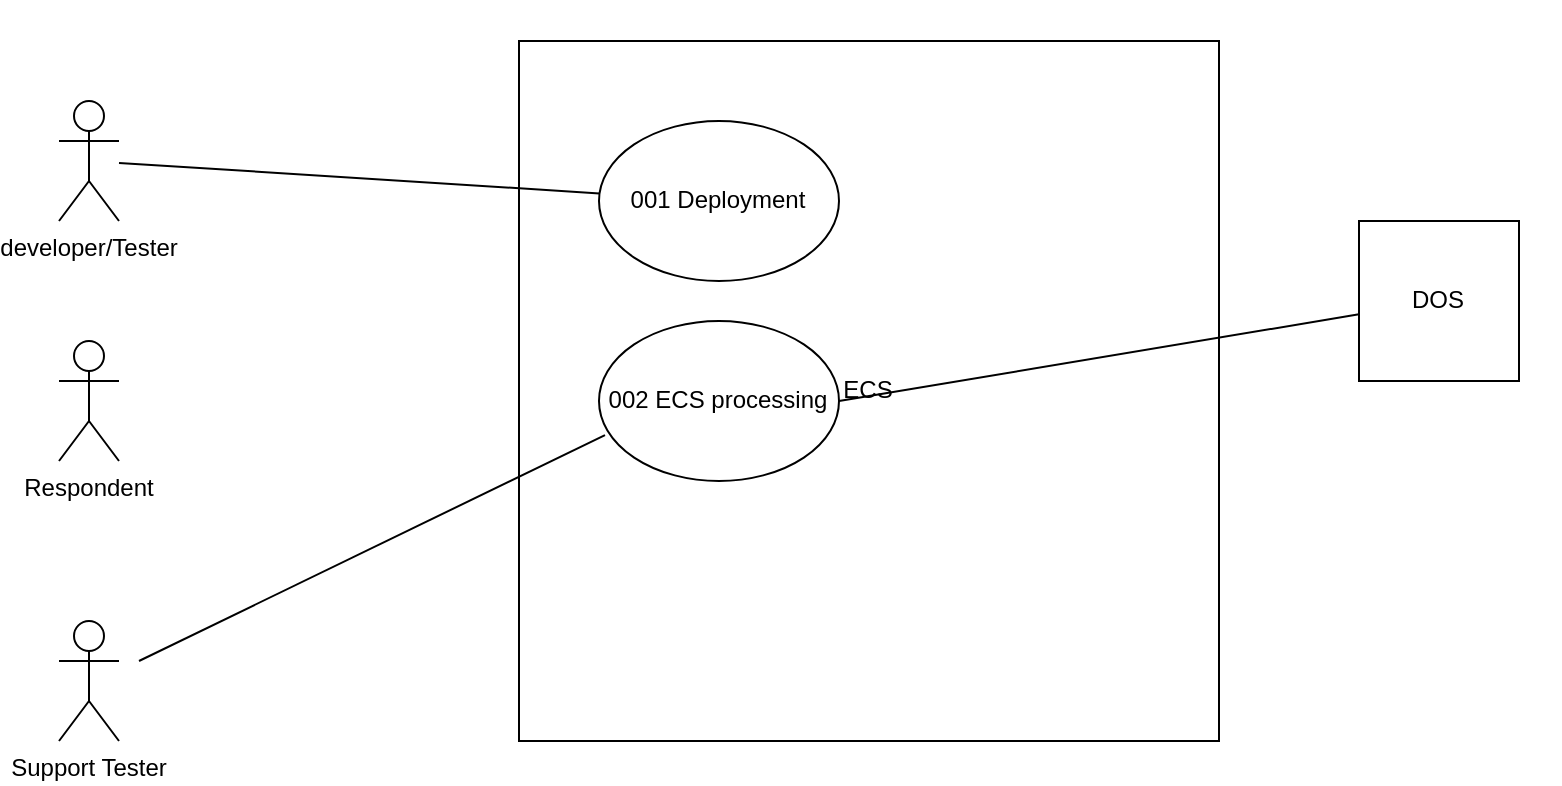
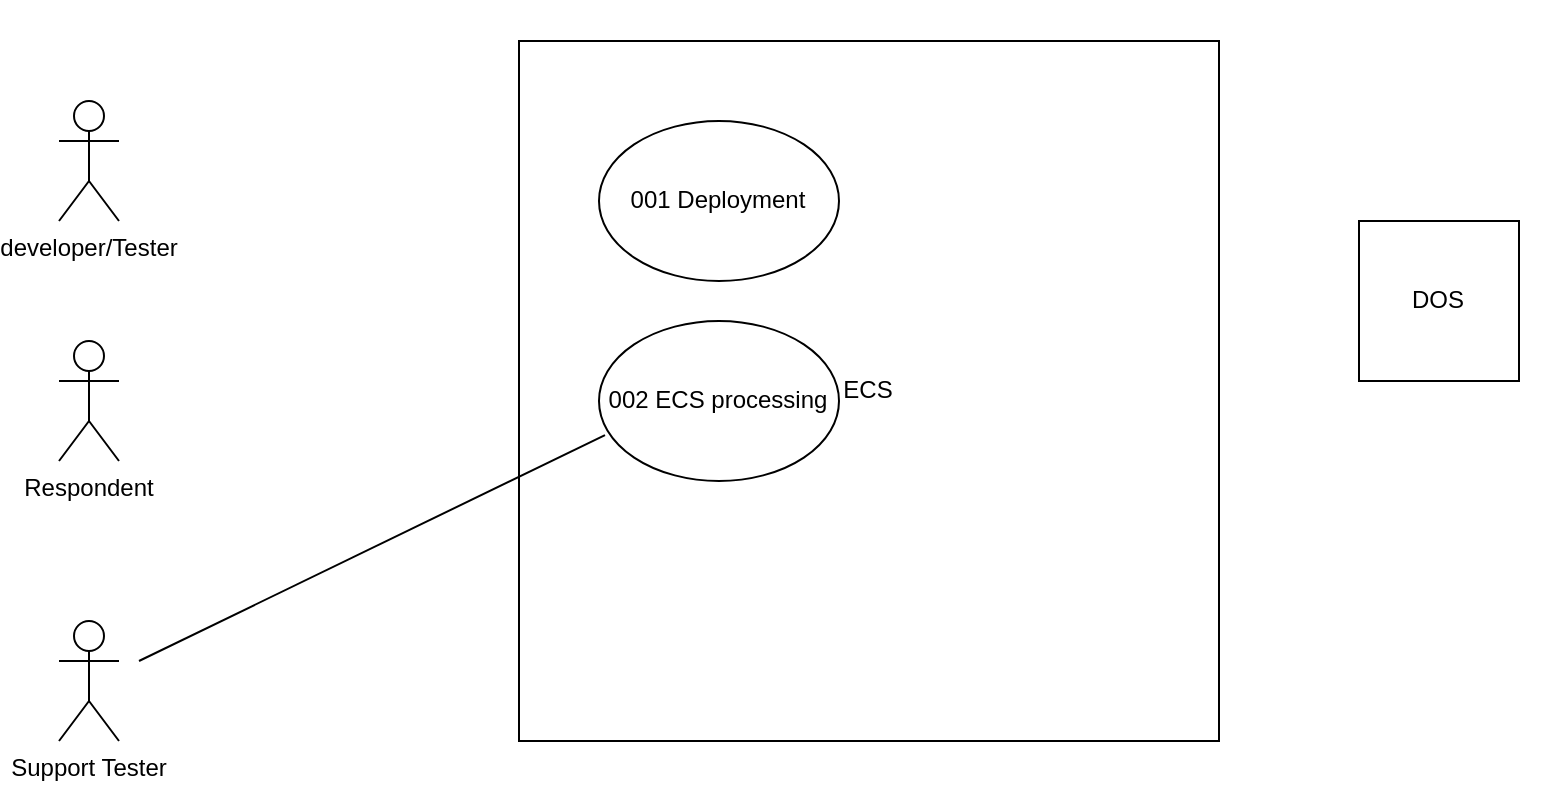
edge "developer/Tester" -- "001 Deployment": removed
edge "DOS" -- "002 ECS processing": removed
